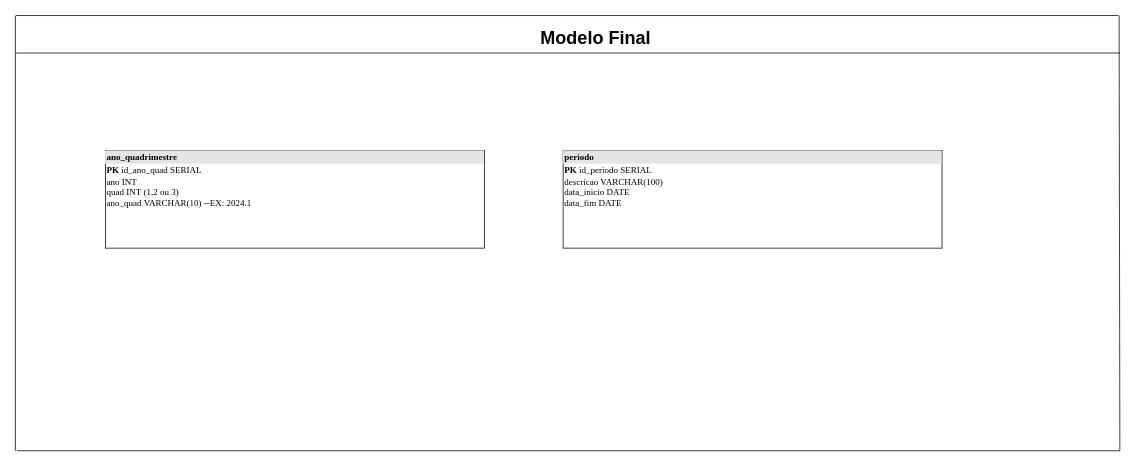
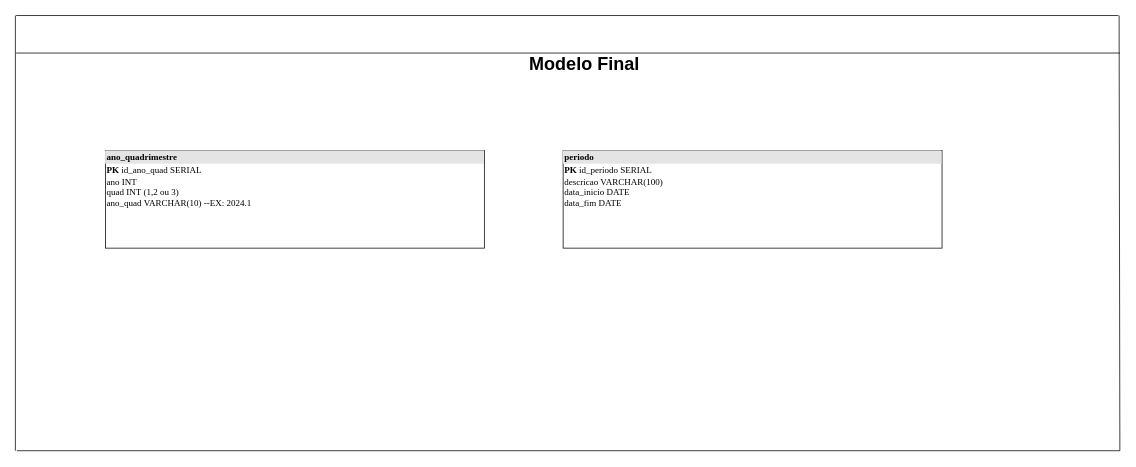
node "Modelo Final": moved (595, 38) -> (584, 64)
